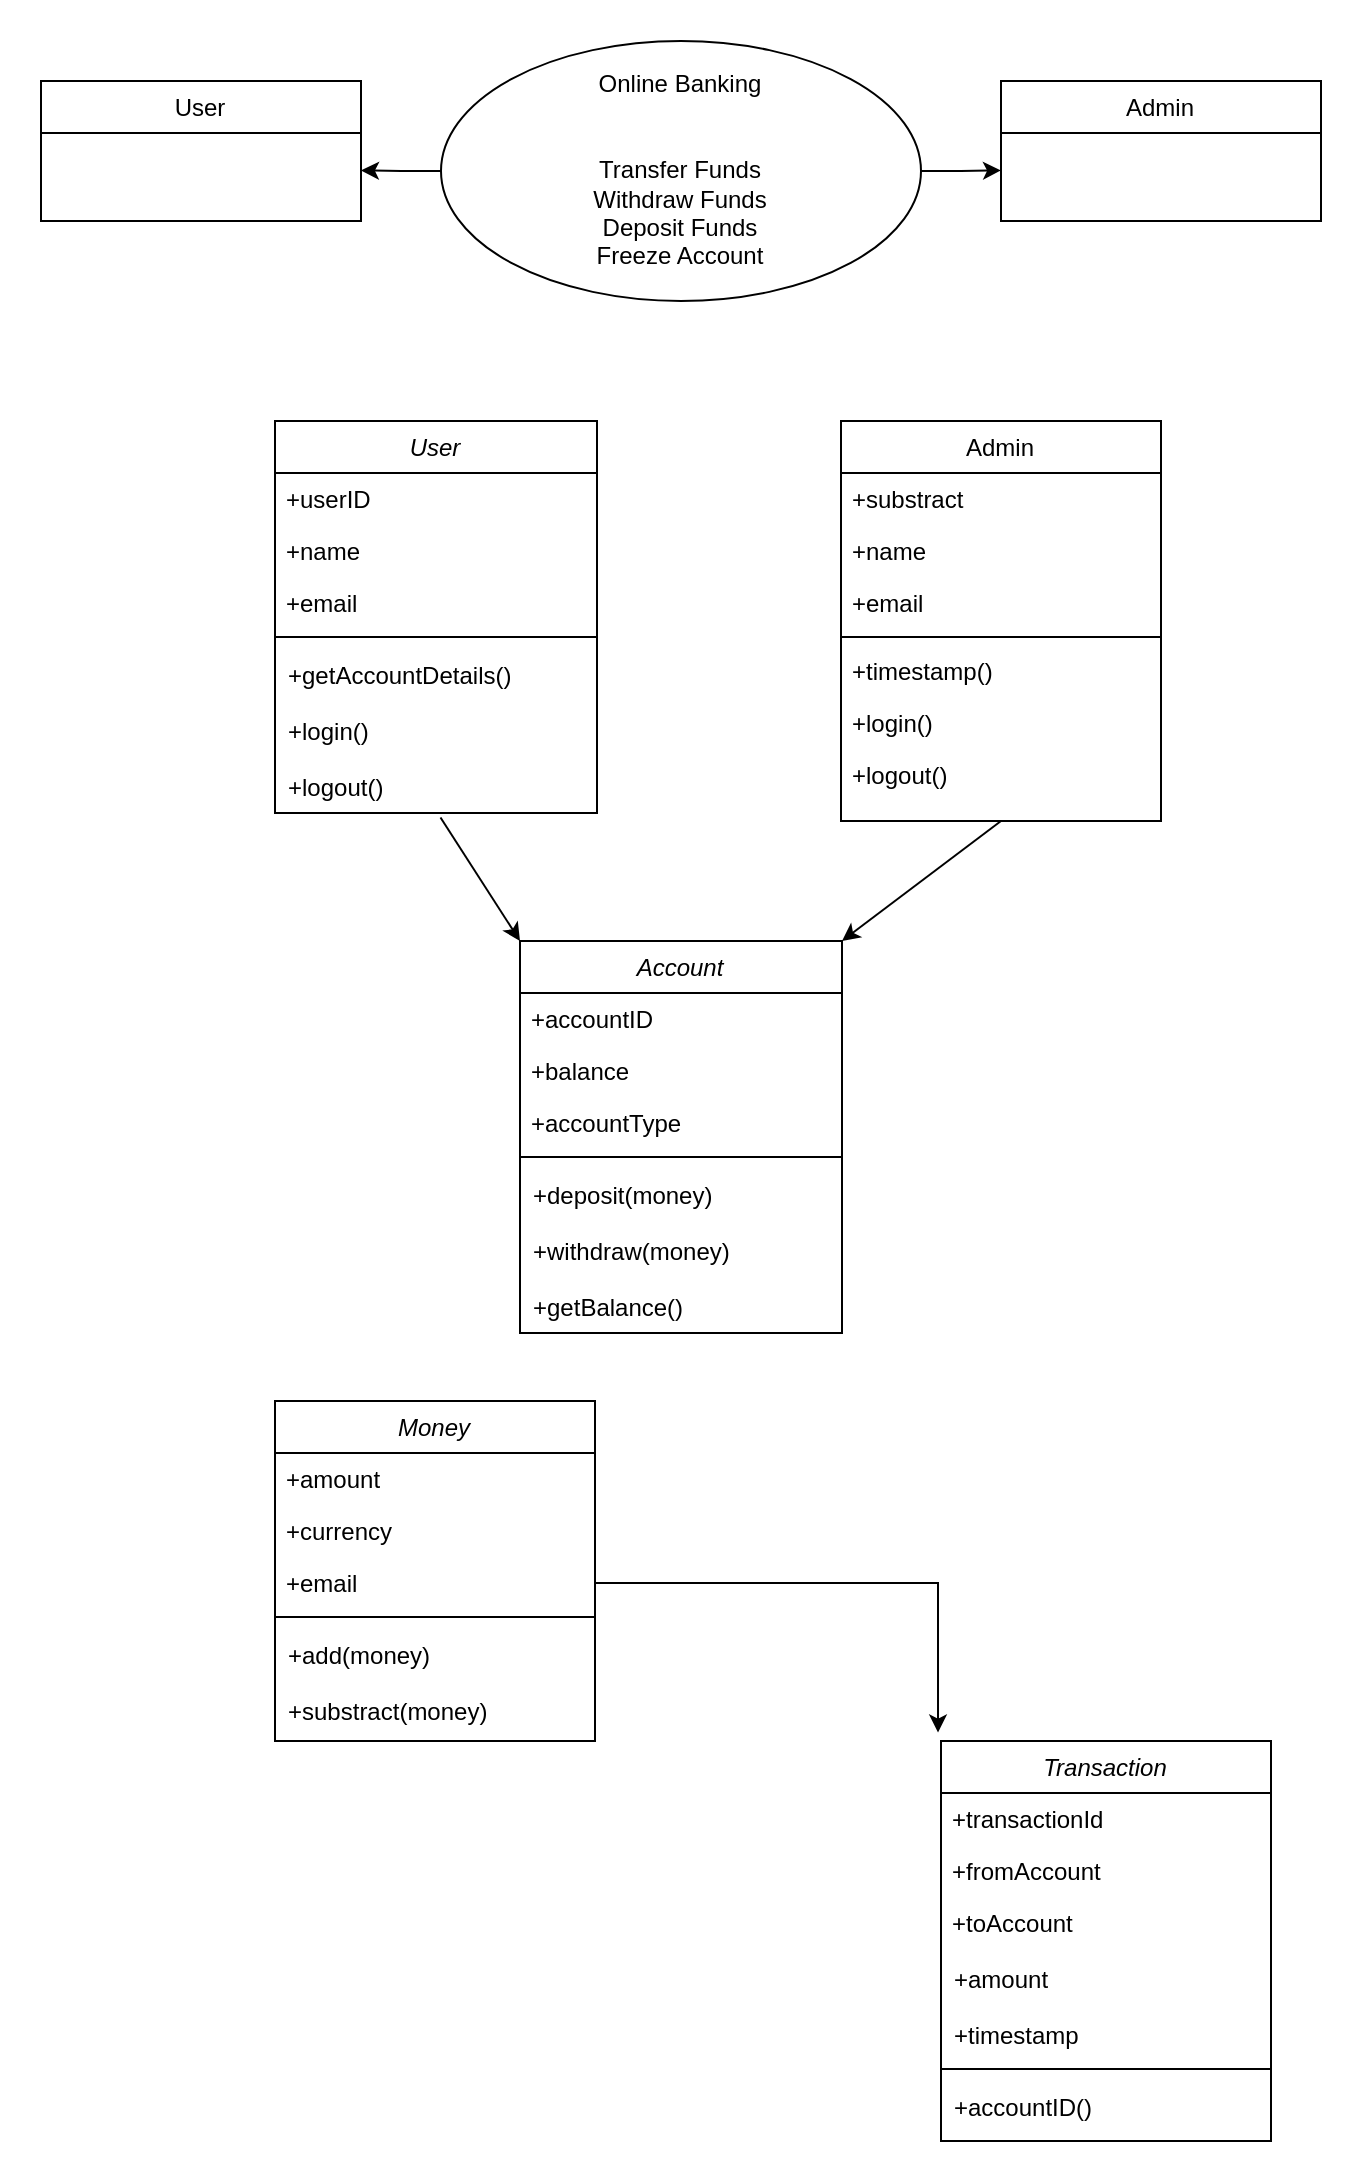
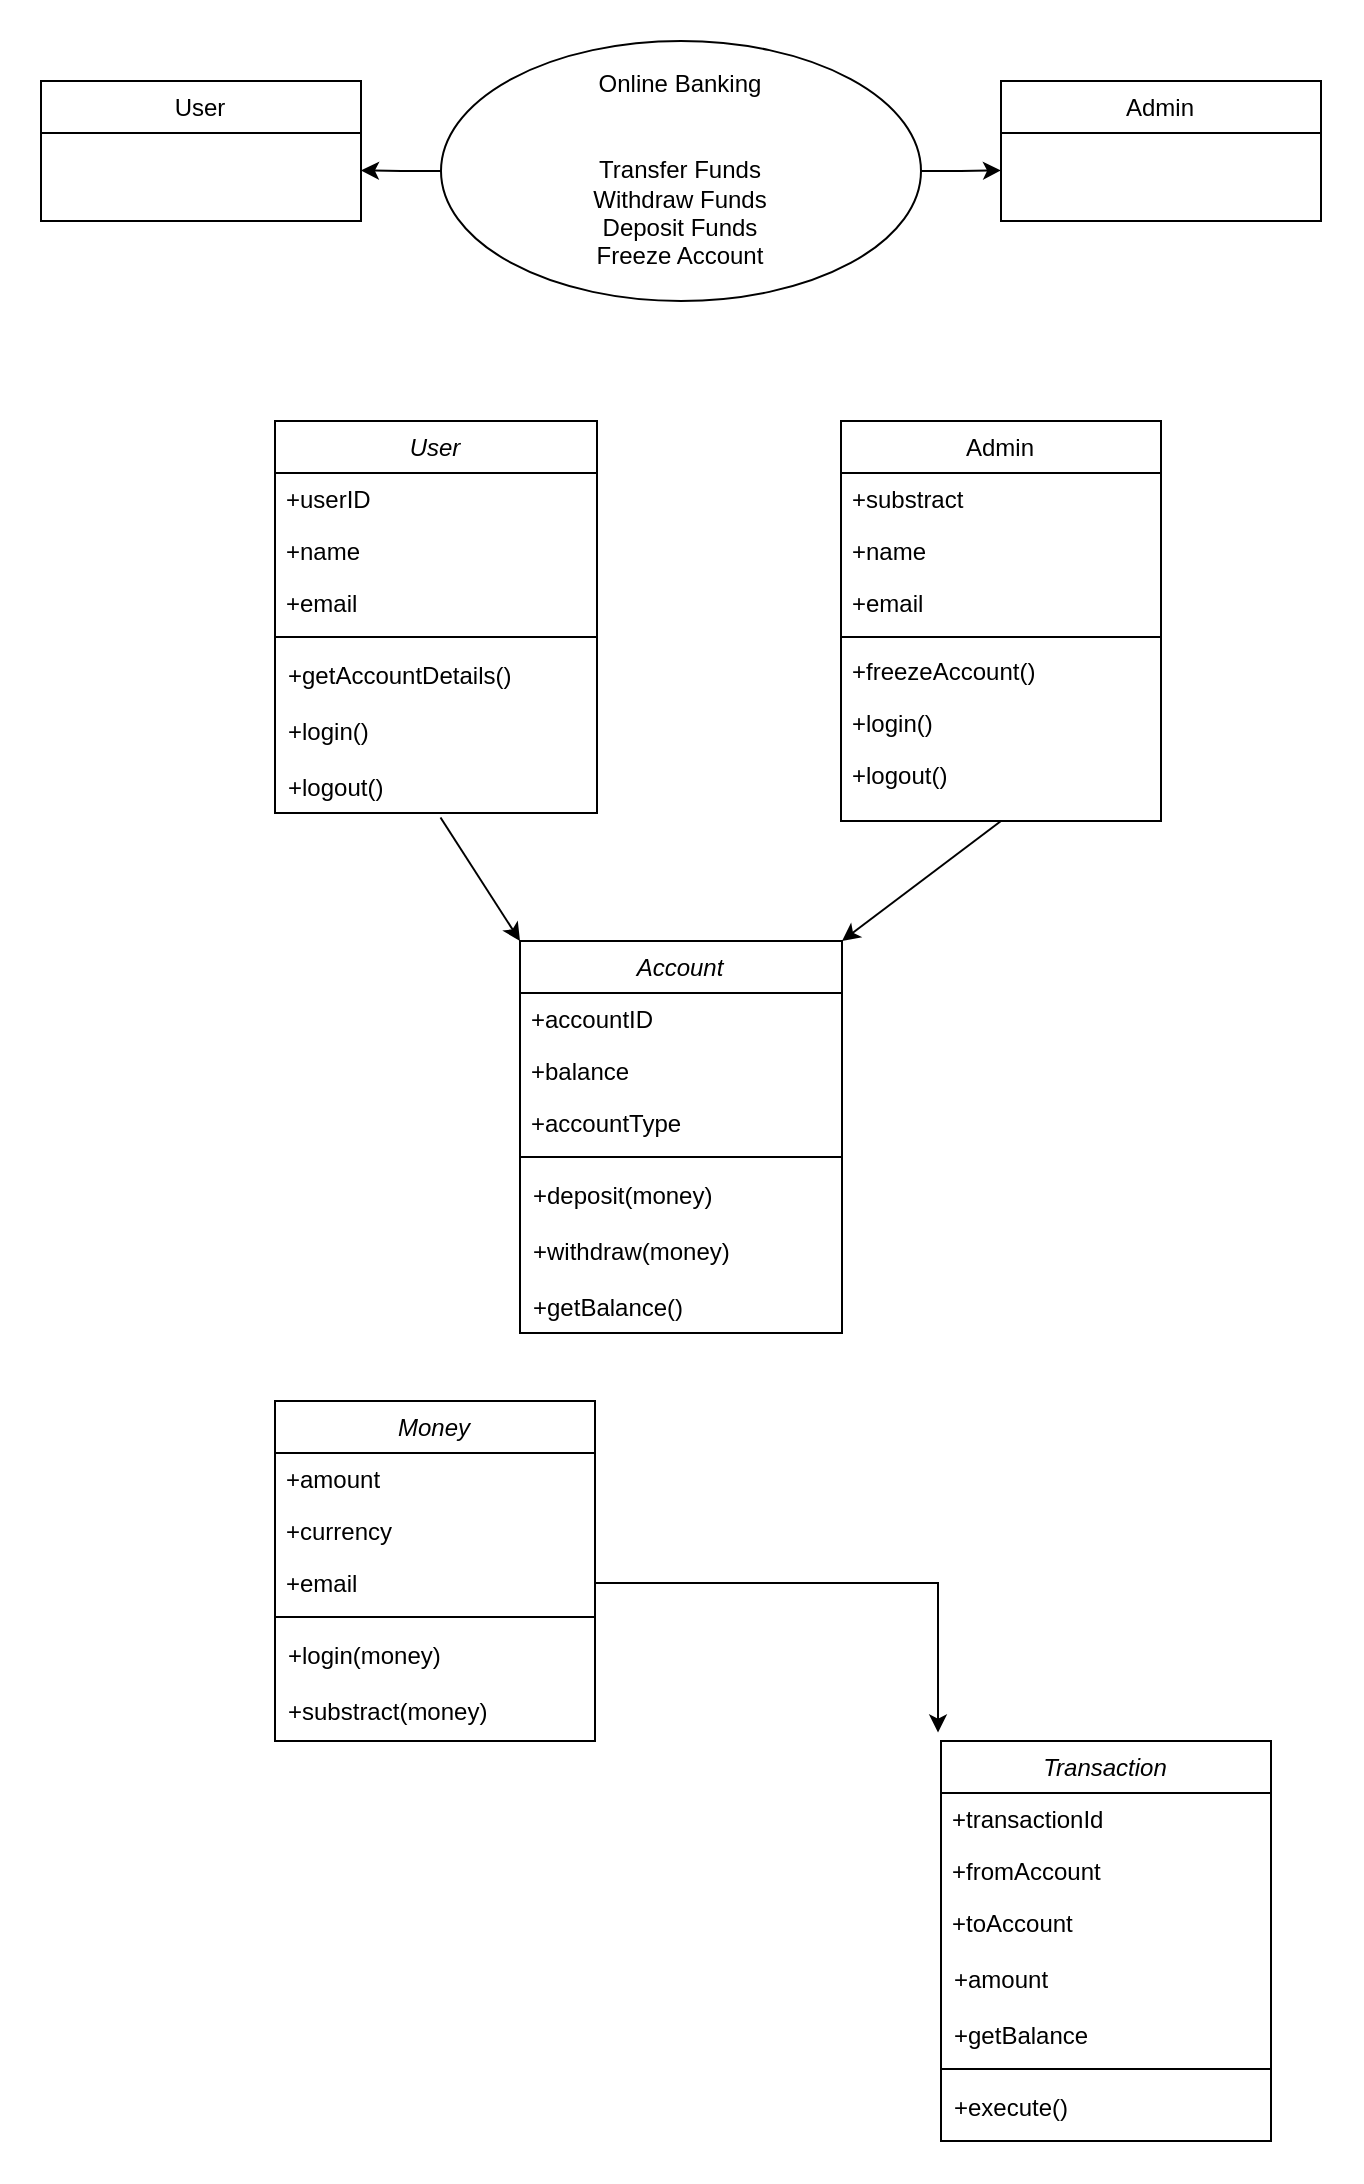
node "+timestamp()": label "+timestamp()" -> "+freezeAccount()"
node "+add(money)": label "+add(money)" -> "+login(money)"
node "+timestamp": label "+timestamp" -> "+getBalance"
node "+accountID()": label "+accountID()" -> "+execute()"
